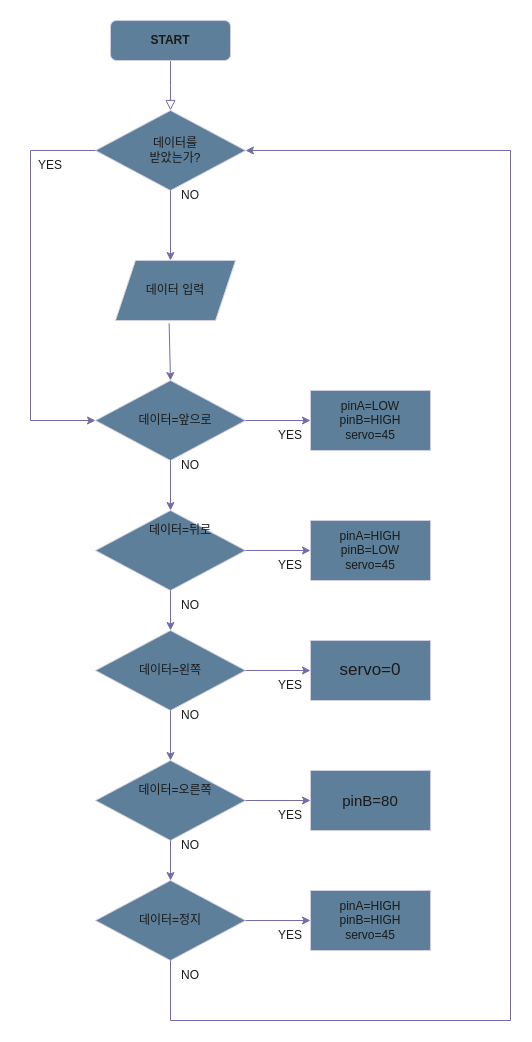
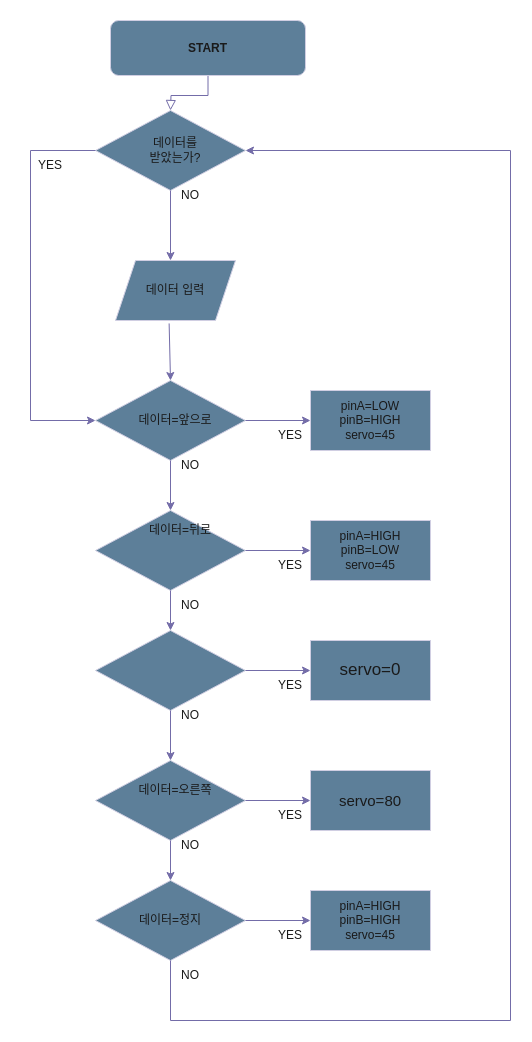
node "START": size 120x40 -> 195x55
node "데이터=왼쪽": removed
node "pinB=80": label "pinB=80" -> "servo=80"
